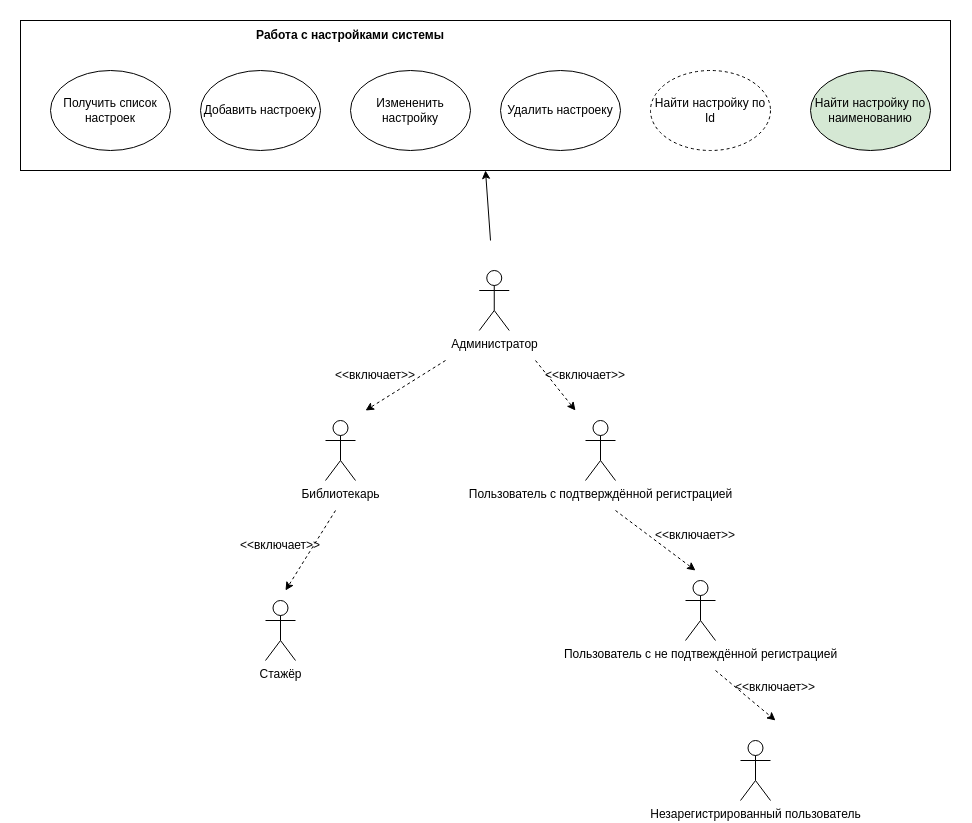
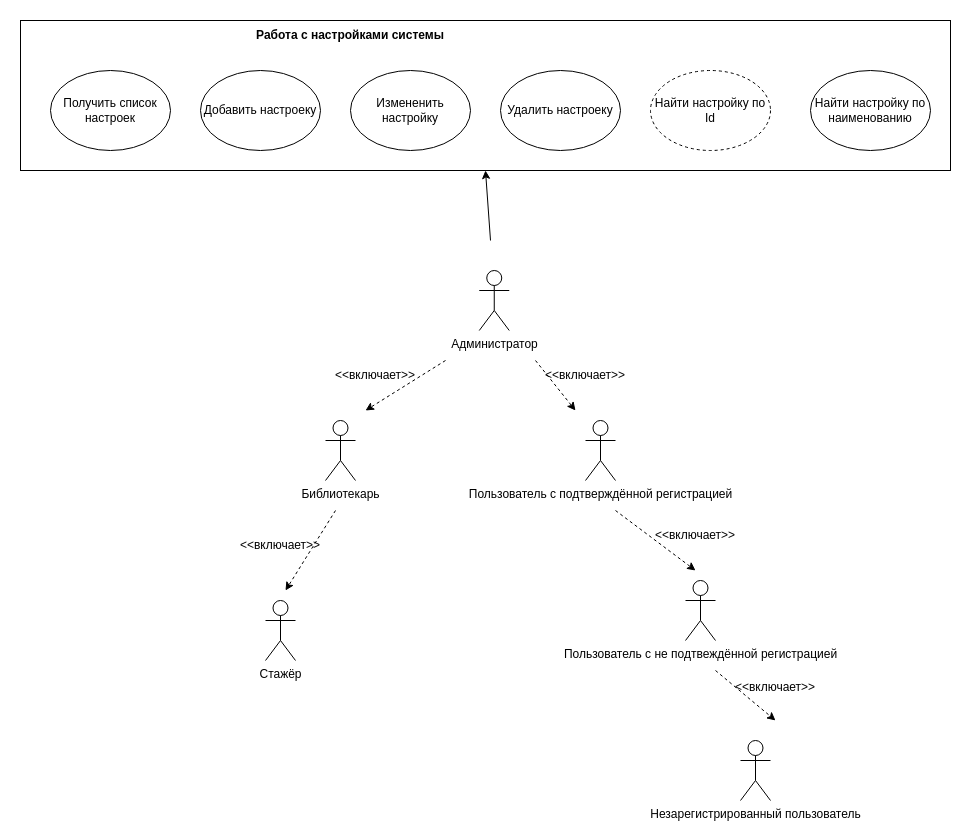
node "Найти настройку по наименованию": fillcolor #d5e8d4 -> #ffffff
